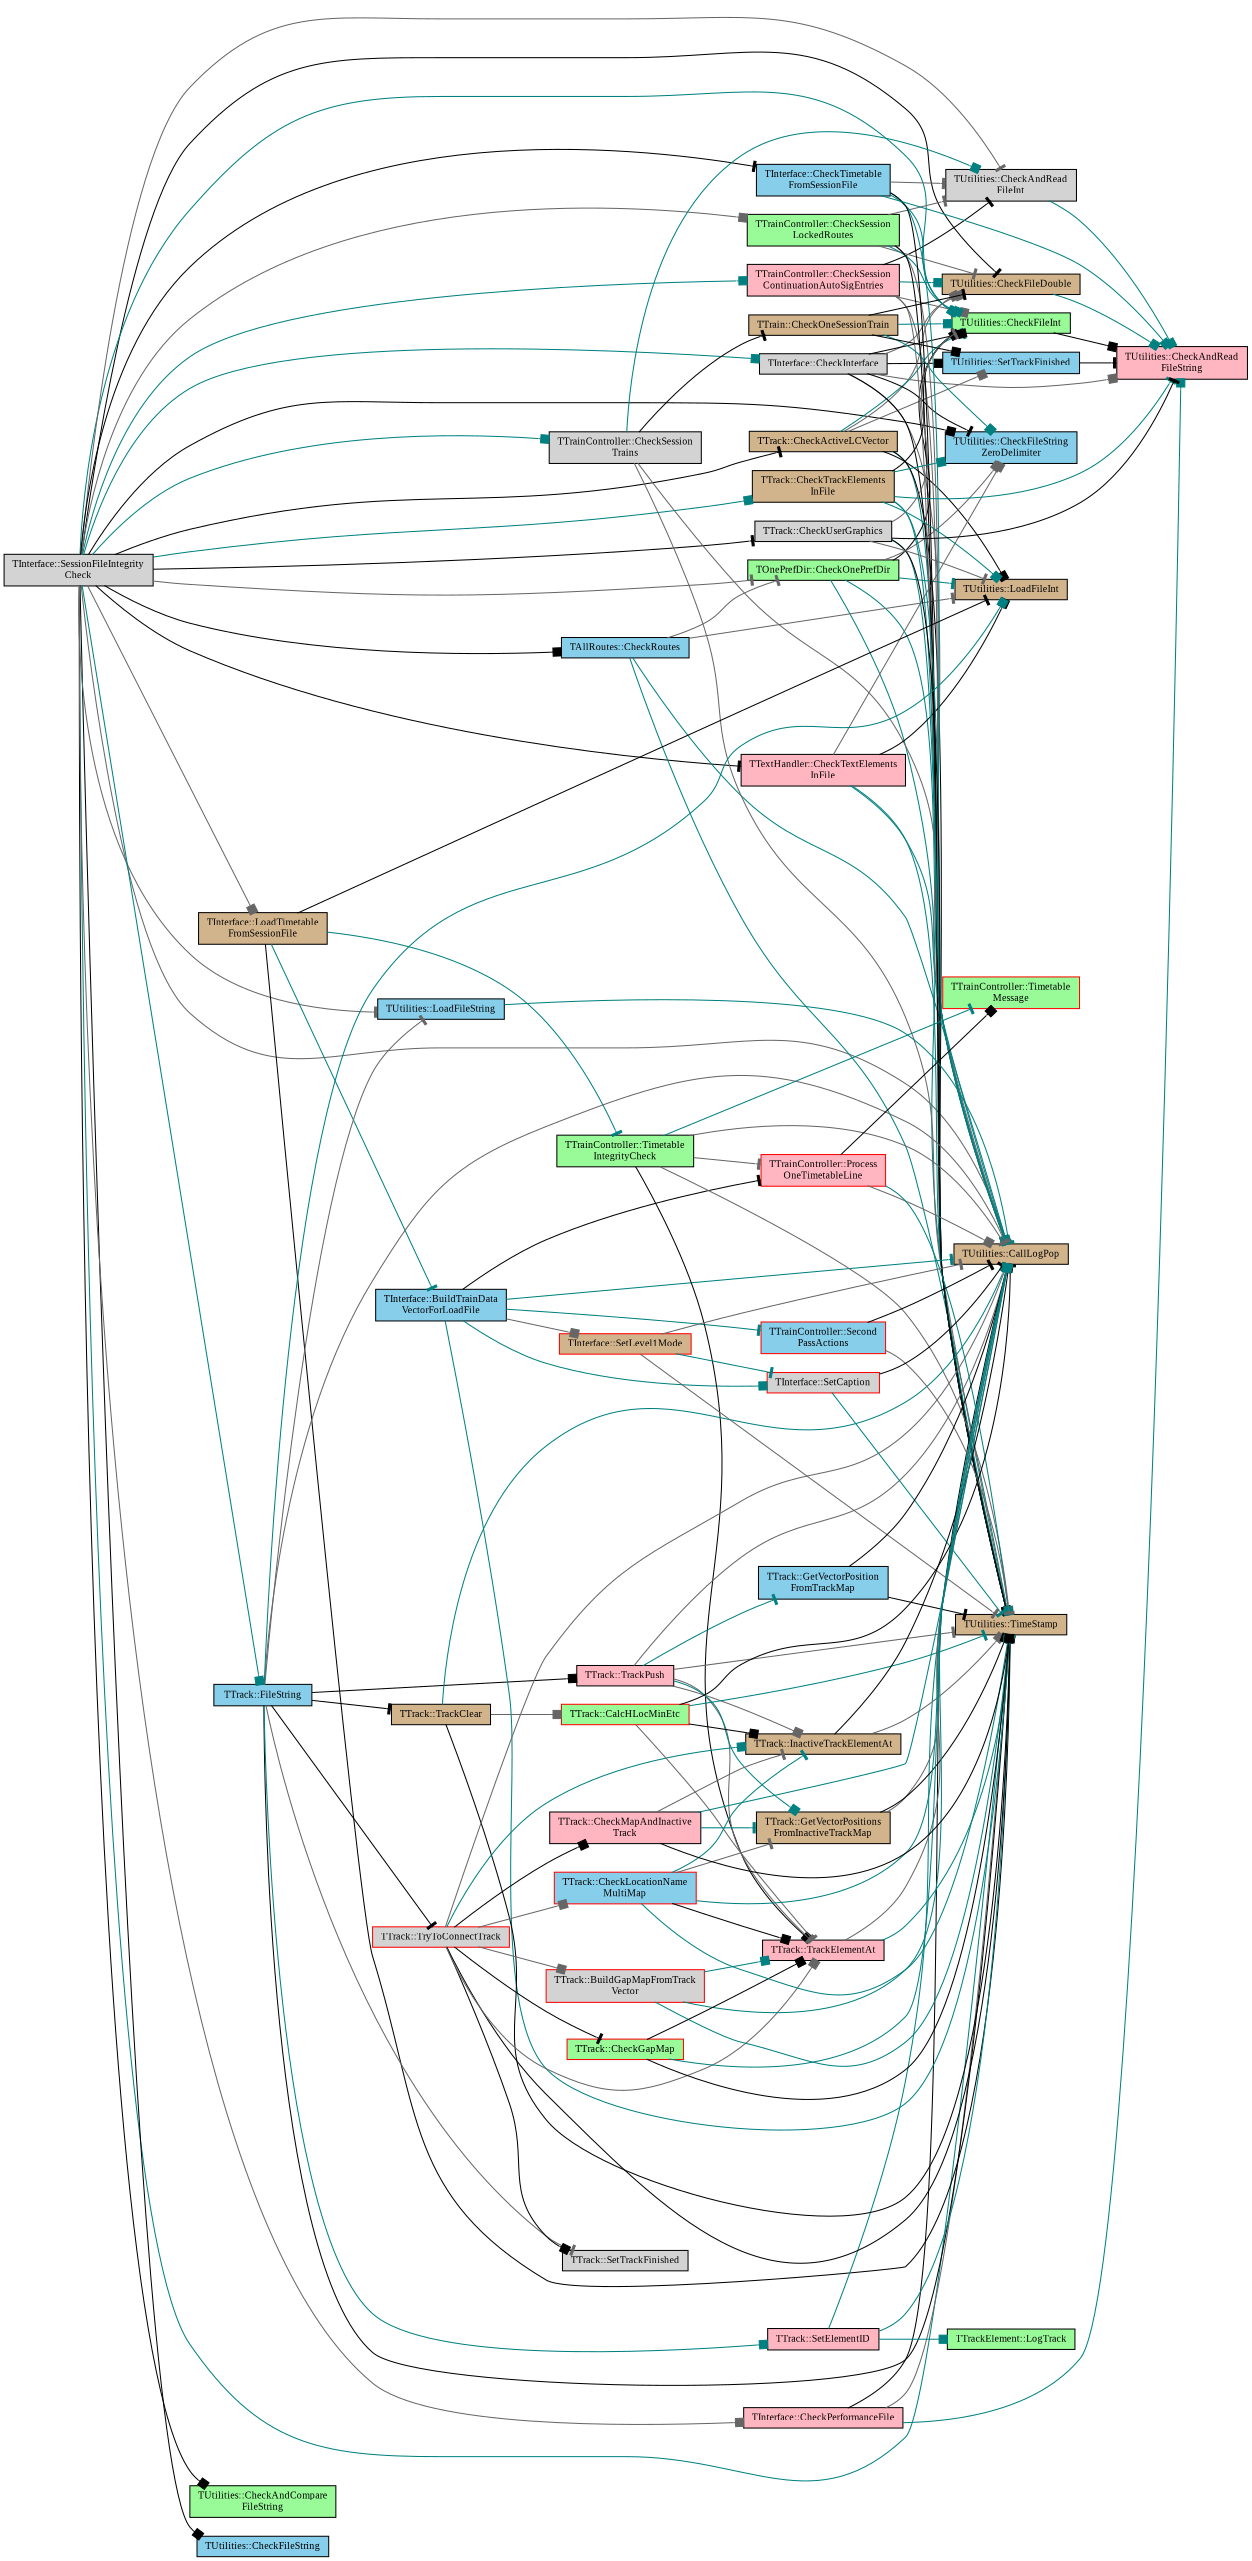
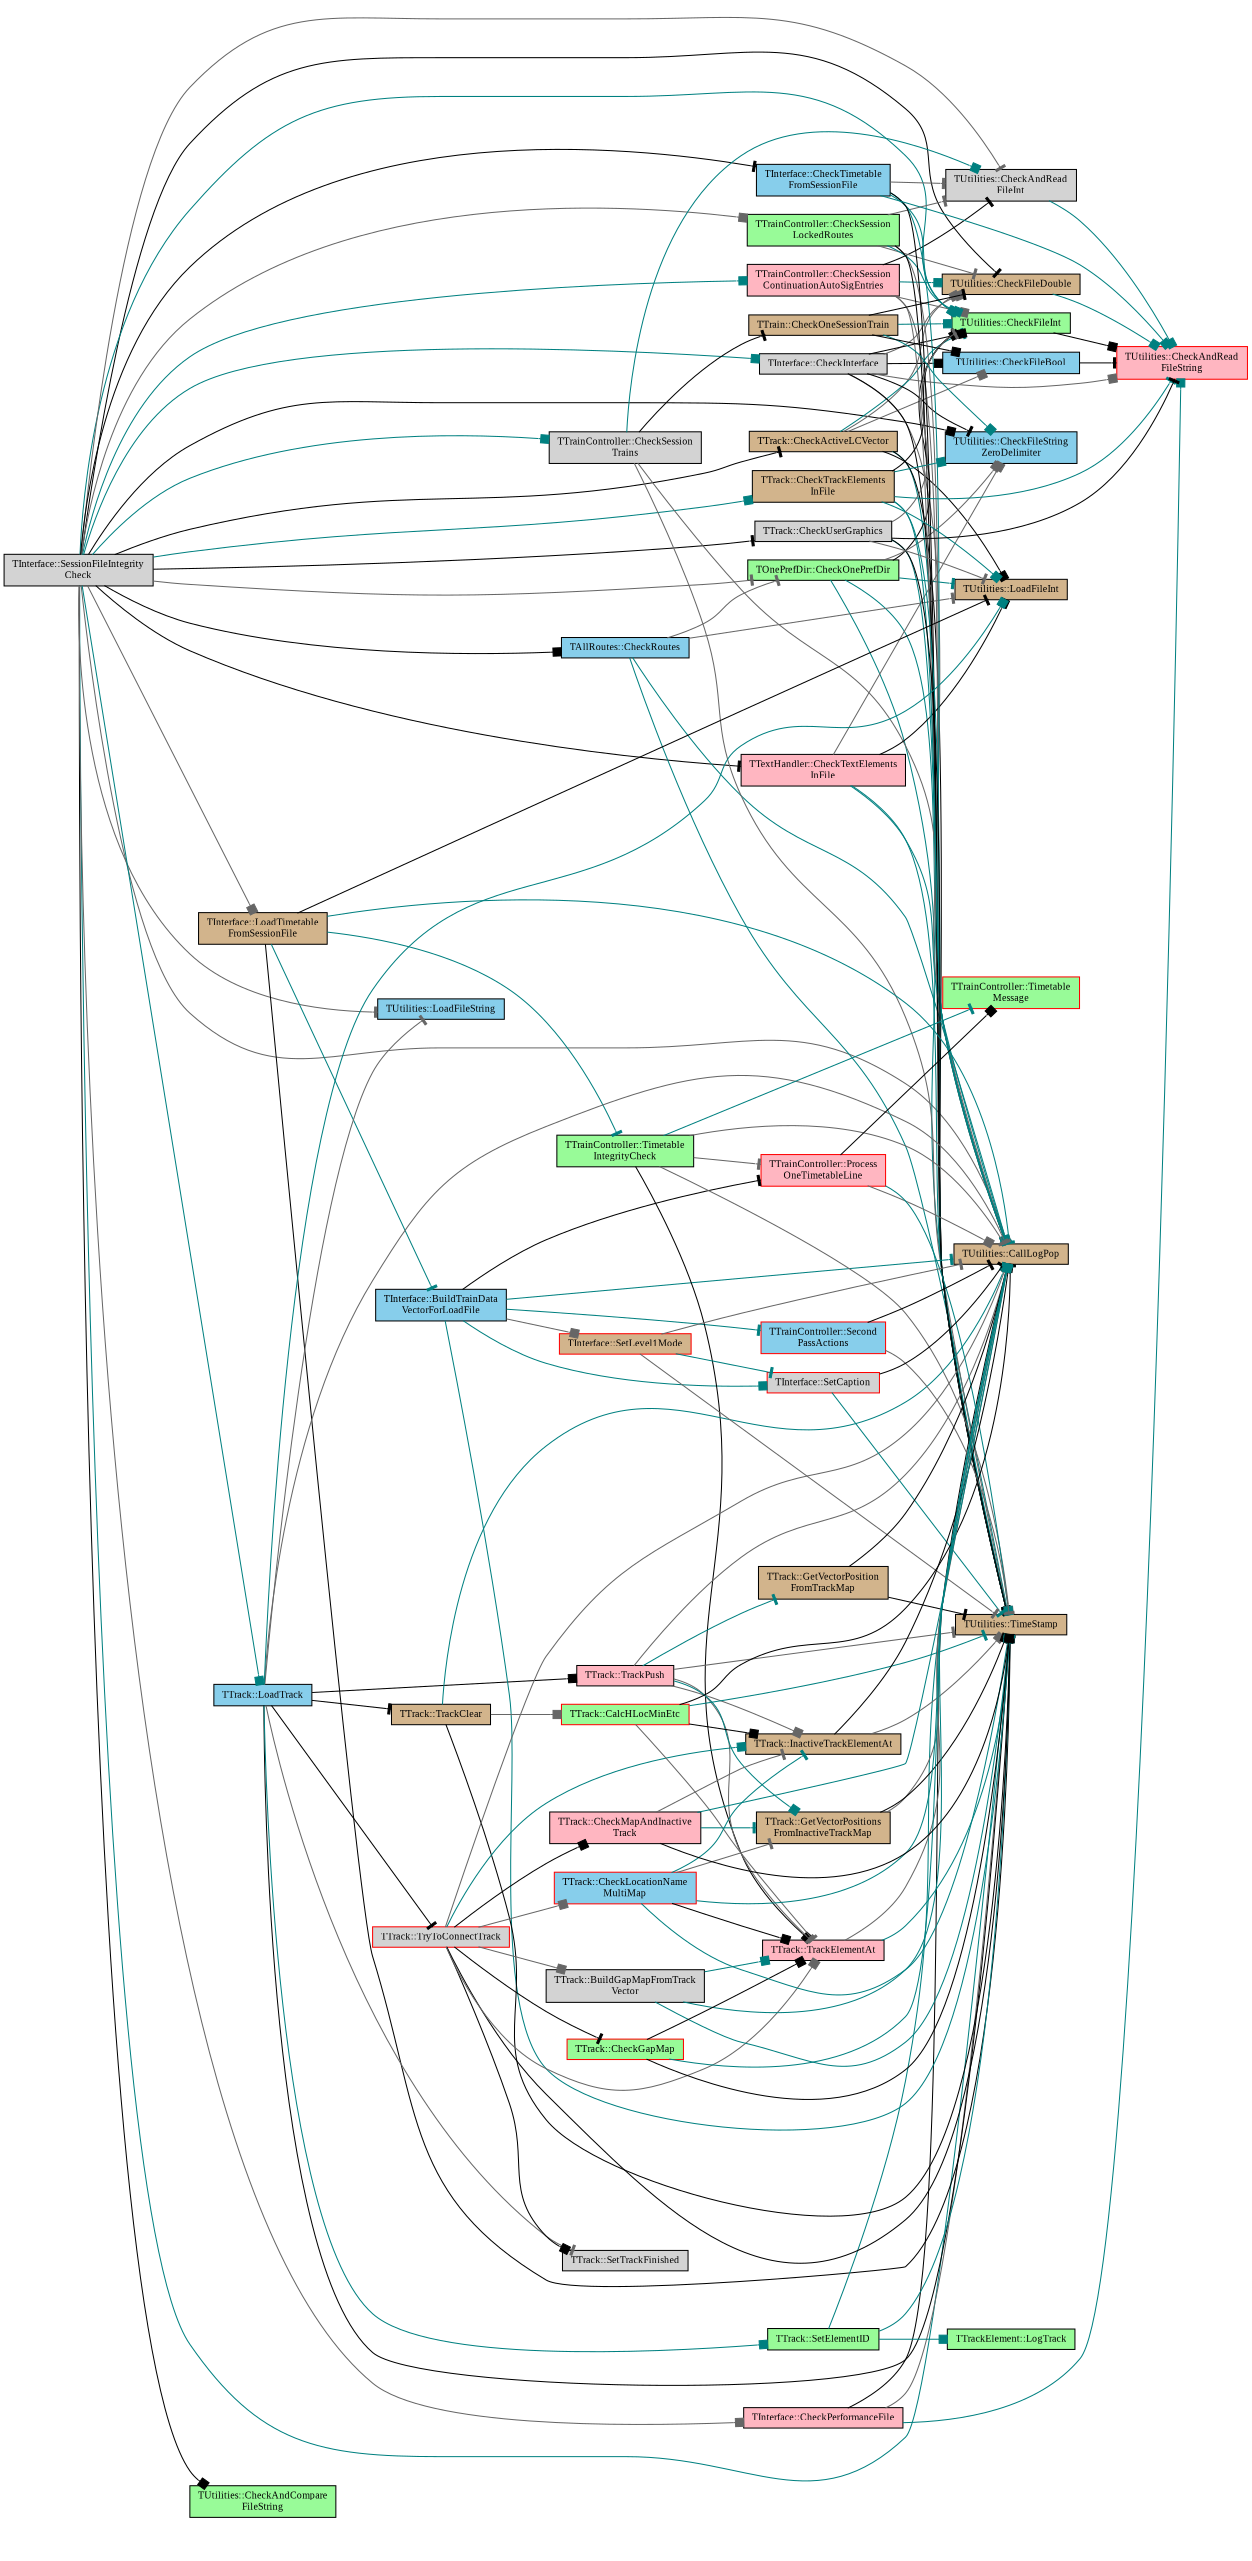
node "TUtilities::SetTrackFinished": label "TUtilities::SetTrackFinished" -> "TUtilities::CheckFileBool"
node "TUtilities::CheckAndRead FileString": color black -> red
edge "TUtilities::LoadFileString" -> "TUtilities::CallLogPop": now "TInterface::LoadTimetable FromSessionFile" -> "TUtilities::CallLogPop"
node "TTrack::GetVectorPosition FromTrackMap": fillcolor skyblue -> tan
node "TTrack::FileString": label "TTrack::FileString" -> "TTrack::LoadTrack"
node "TTrack::BuildGapMapFromTrack Vector": color red -> black
node "TTrack::SetElementID": fillcolor lightpink -> palegreen
node "TUtilities::CheckFileString": removed
